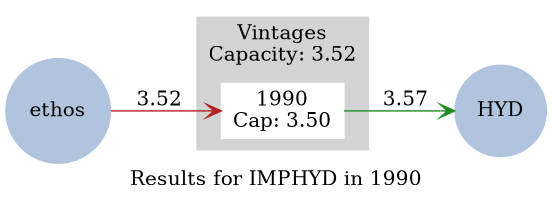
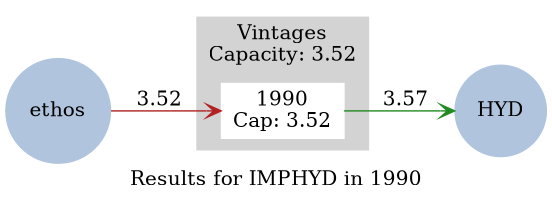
node "1990 Cap: 3.50": label "1990 Cap: 3.50" -> "1990 Cap: 3.52"
